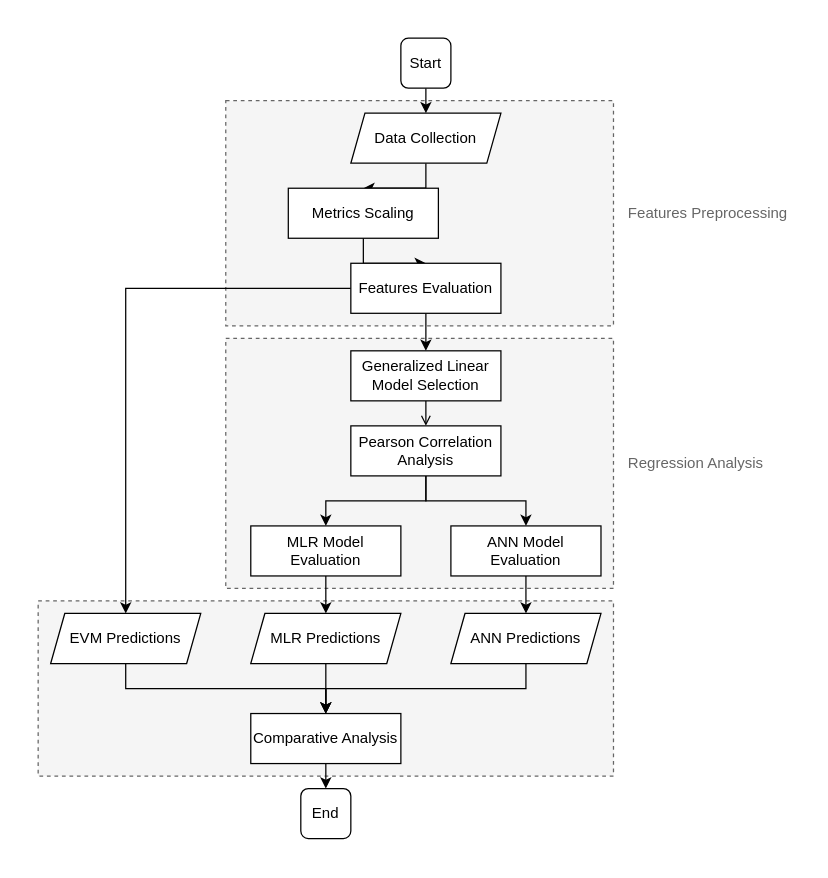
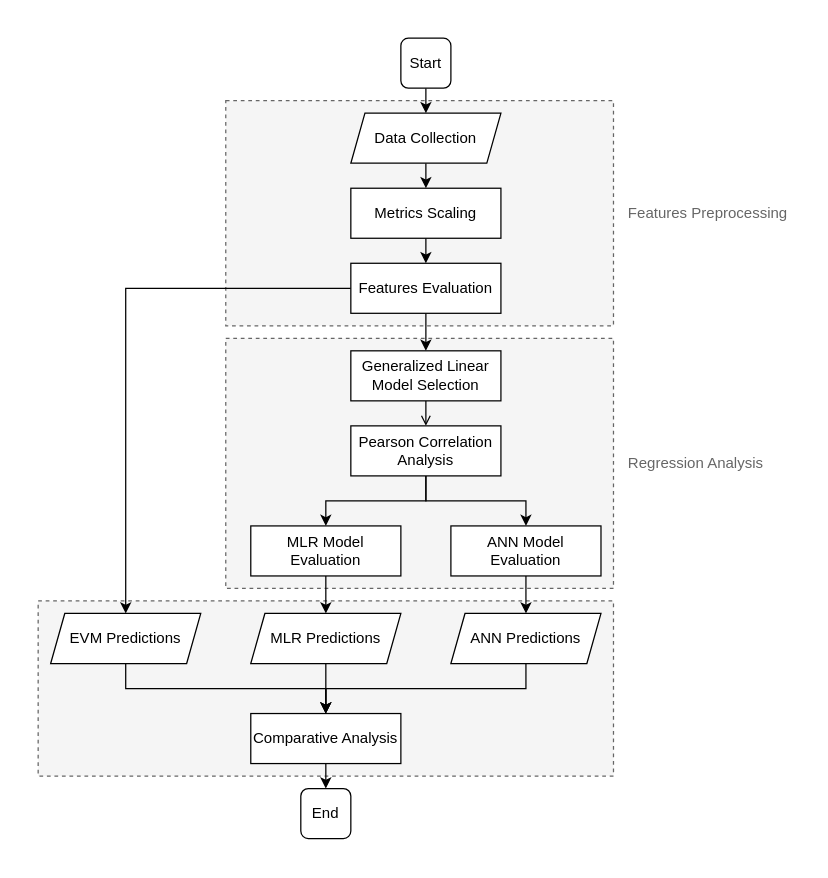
node "Metrics Scaling": moved (363, 213) -> (426, 213)
